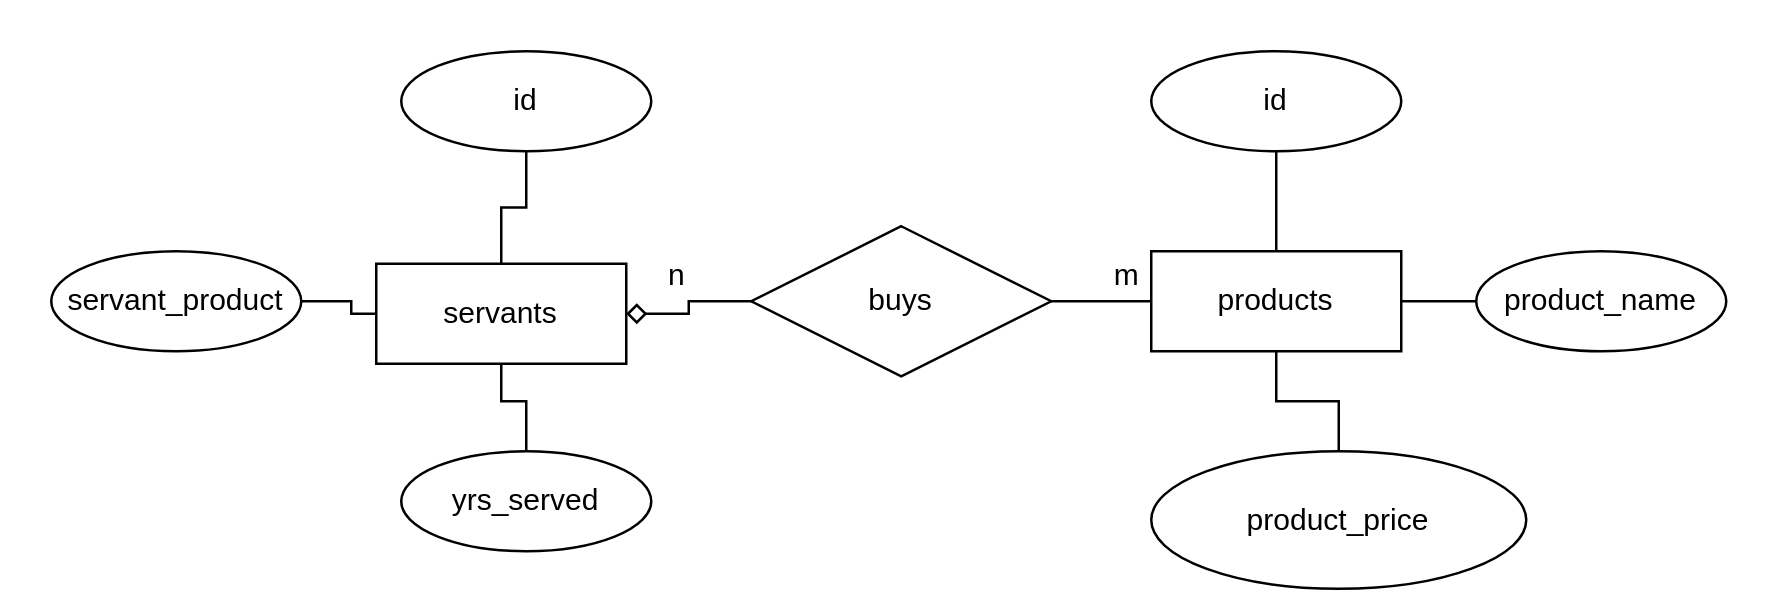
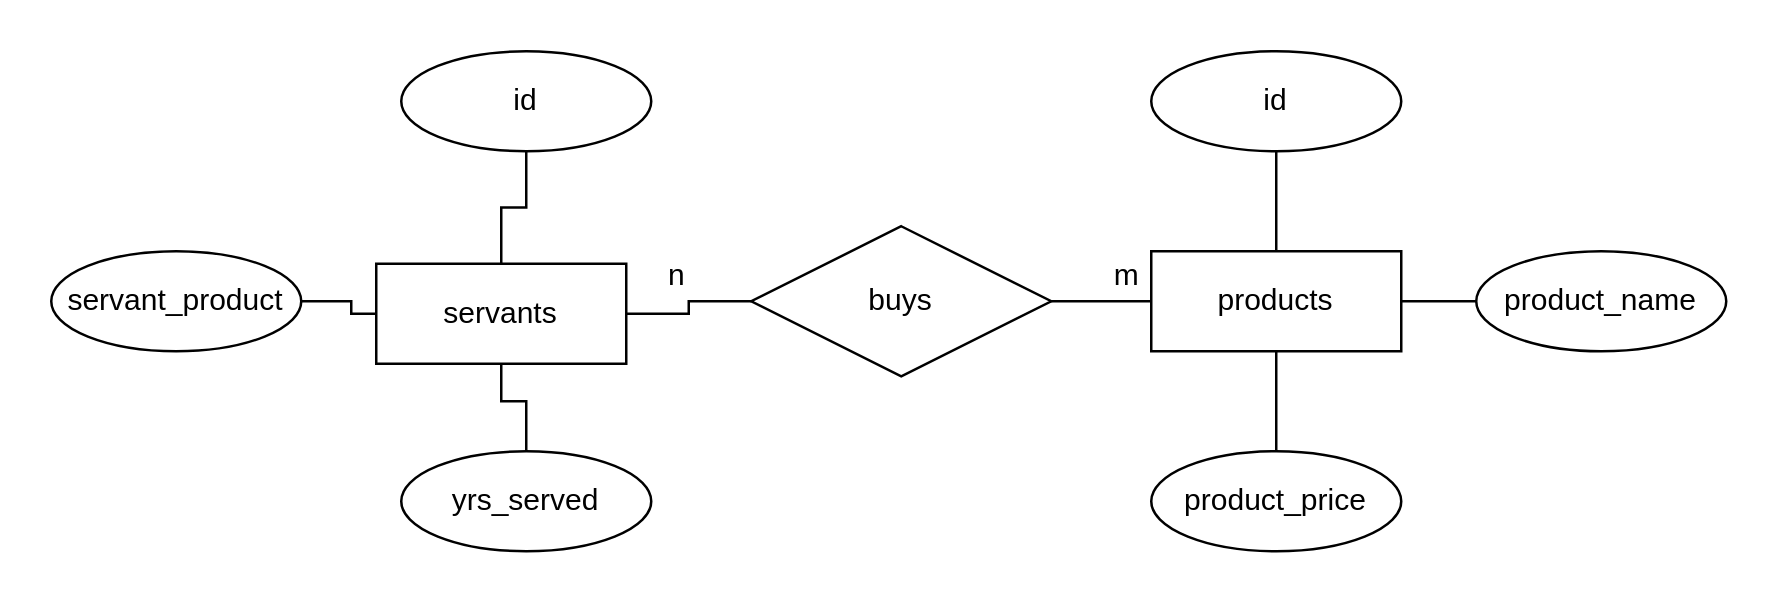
edge "buys" -> "servants": arrowhead diamond -> none
node "product_price": size 375x138 -> 250x100
